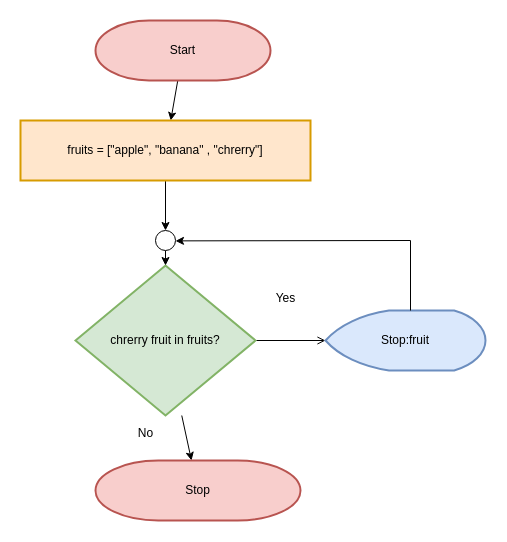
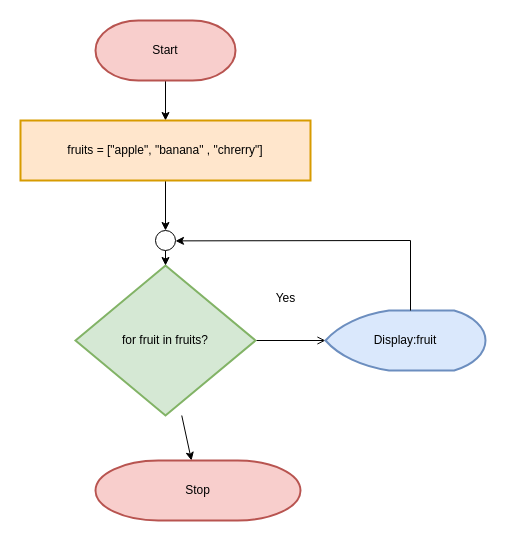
node "Start": size 175x60 -> 140x60
node "chrerry fruit in fruits?": label "chrerry fruit in fruits?" -> "for fruit in fruits?"
node "Stop:fruit": label "Stop:fruit" -> "Display:fruit"
node "No": removed
